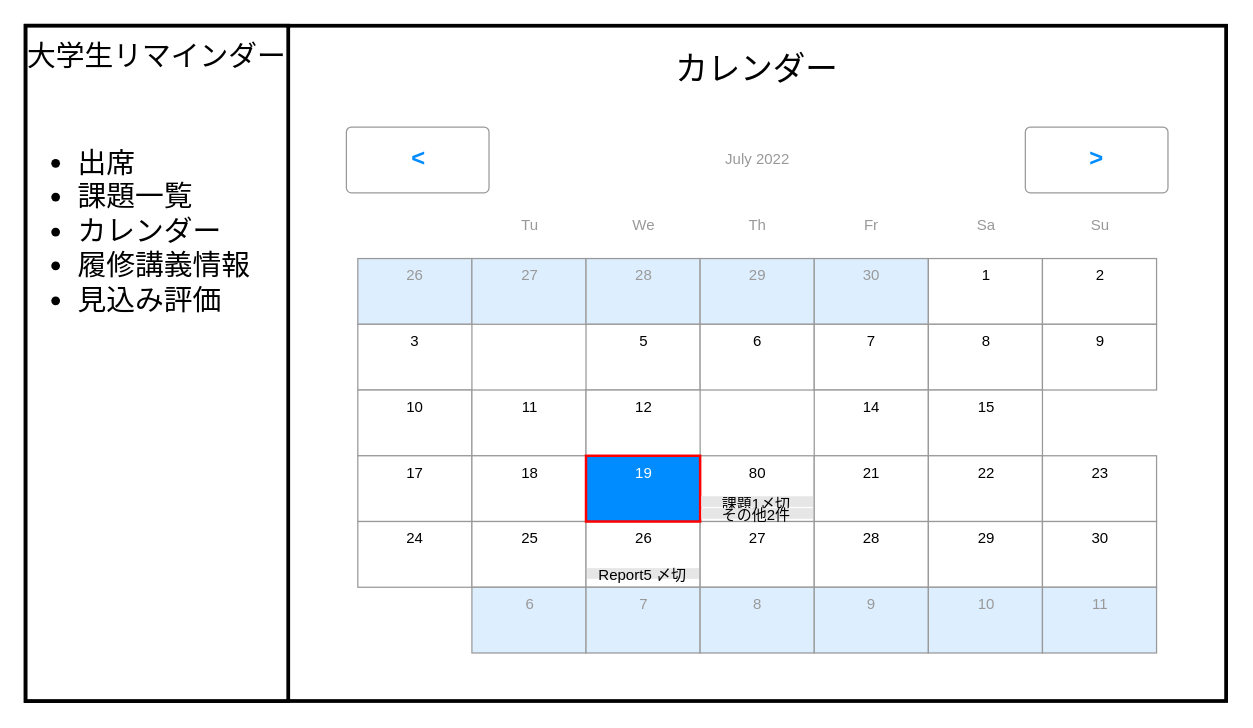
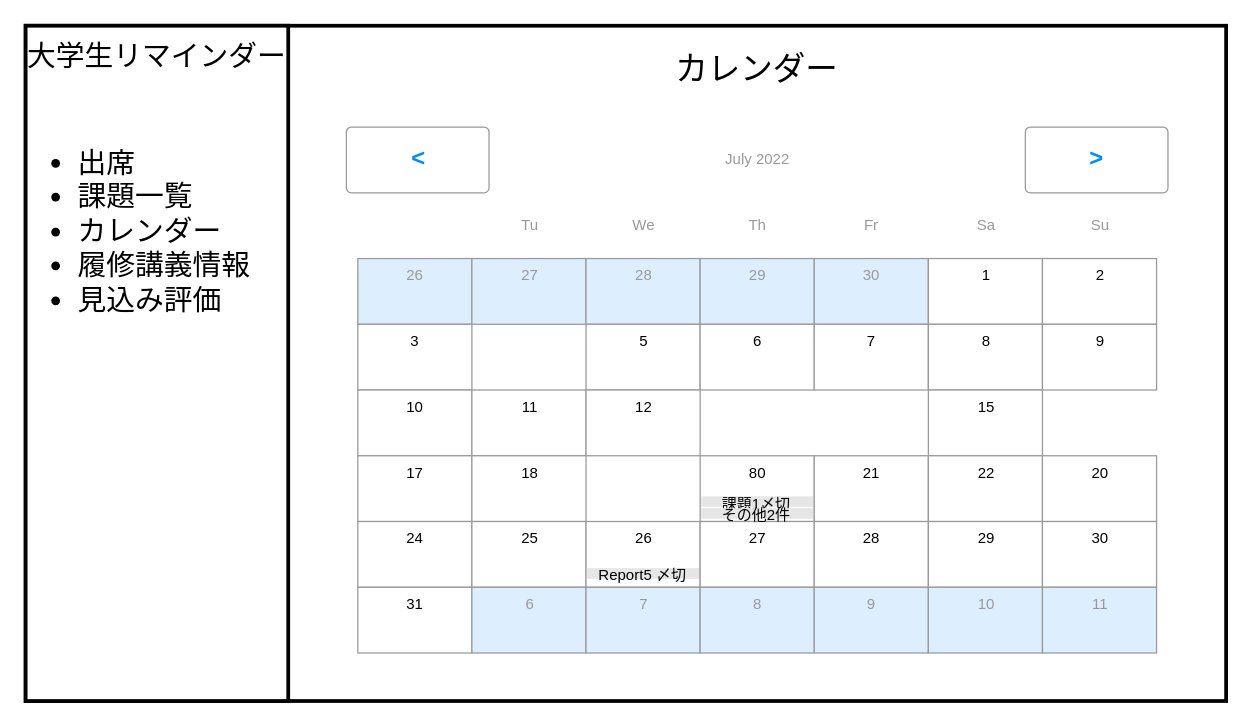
node "14": removed
node "23": label "23" -> "20"
node "19": removed
node "31": added
